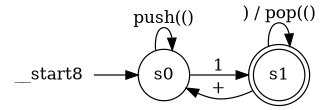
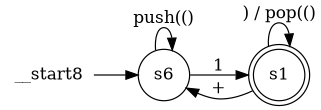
node "s0": label "s0" -> "s6"
